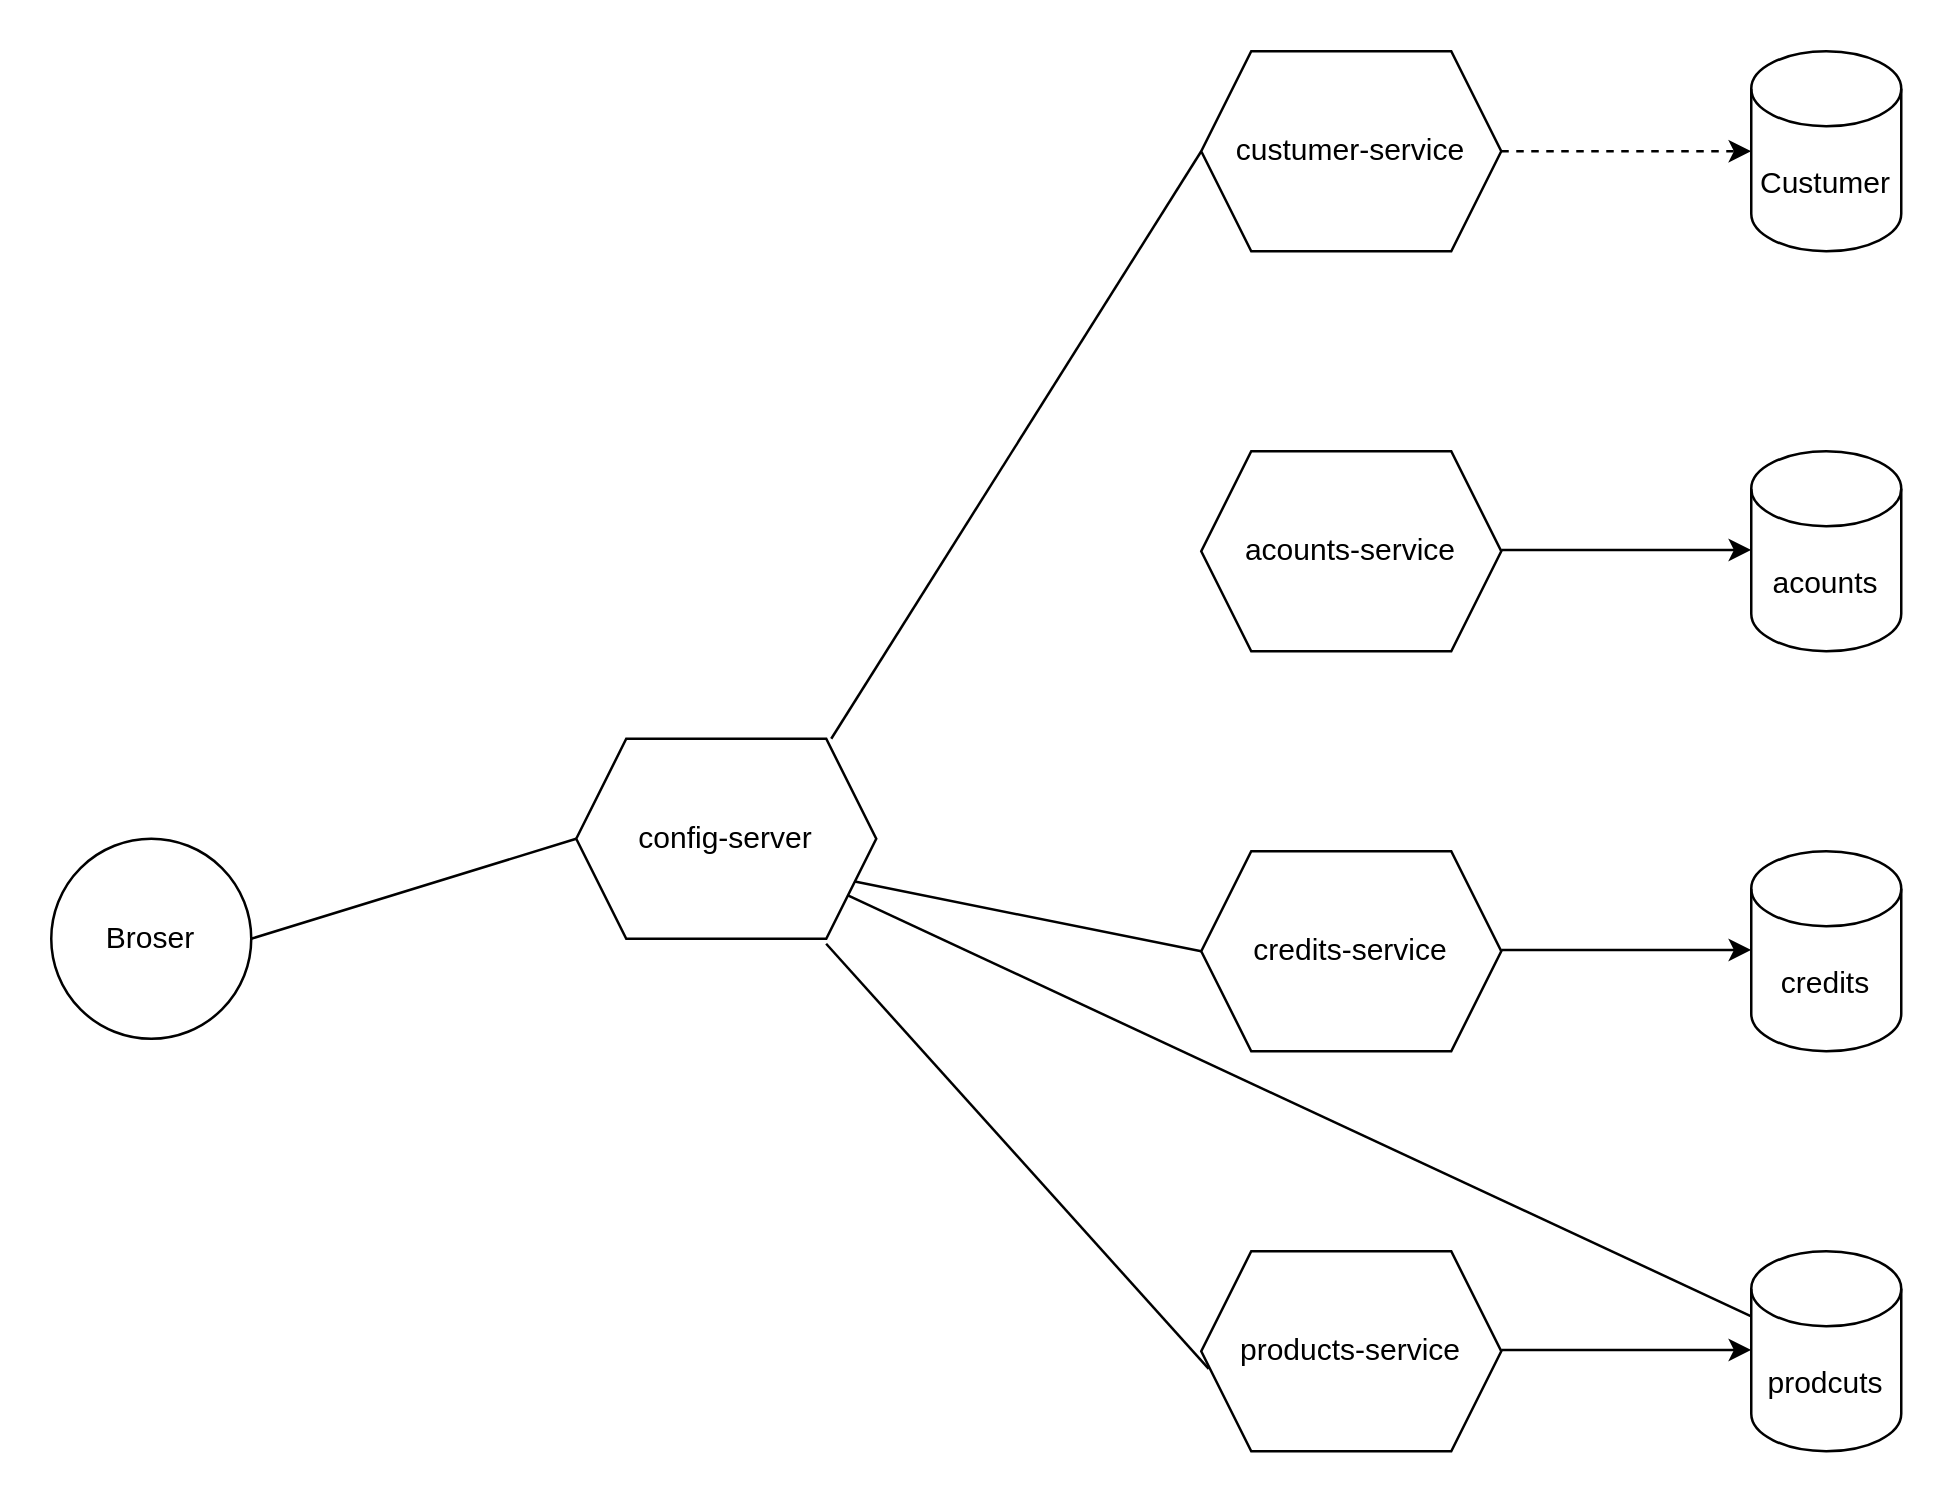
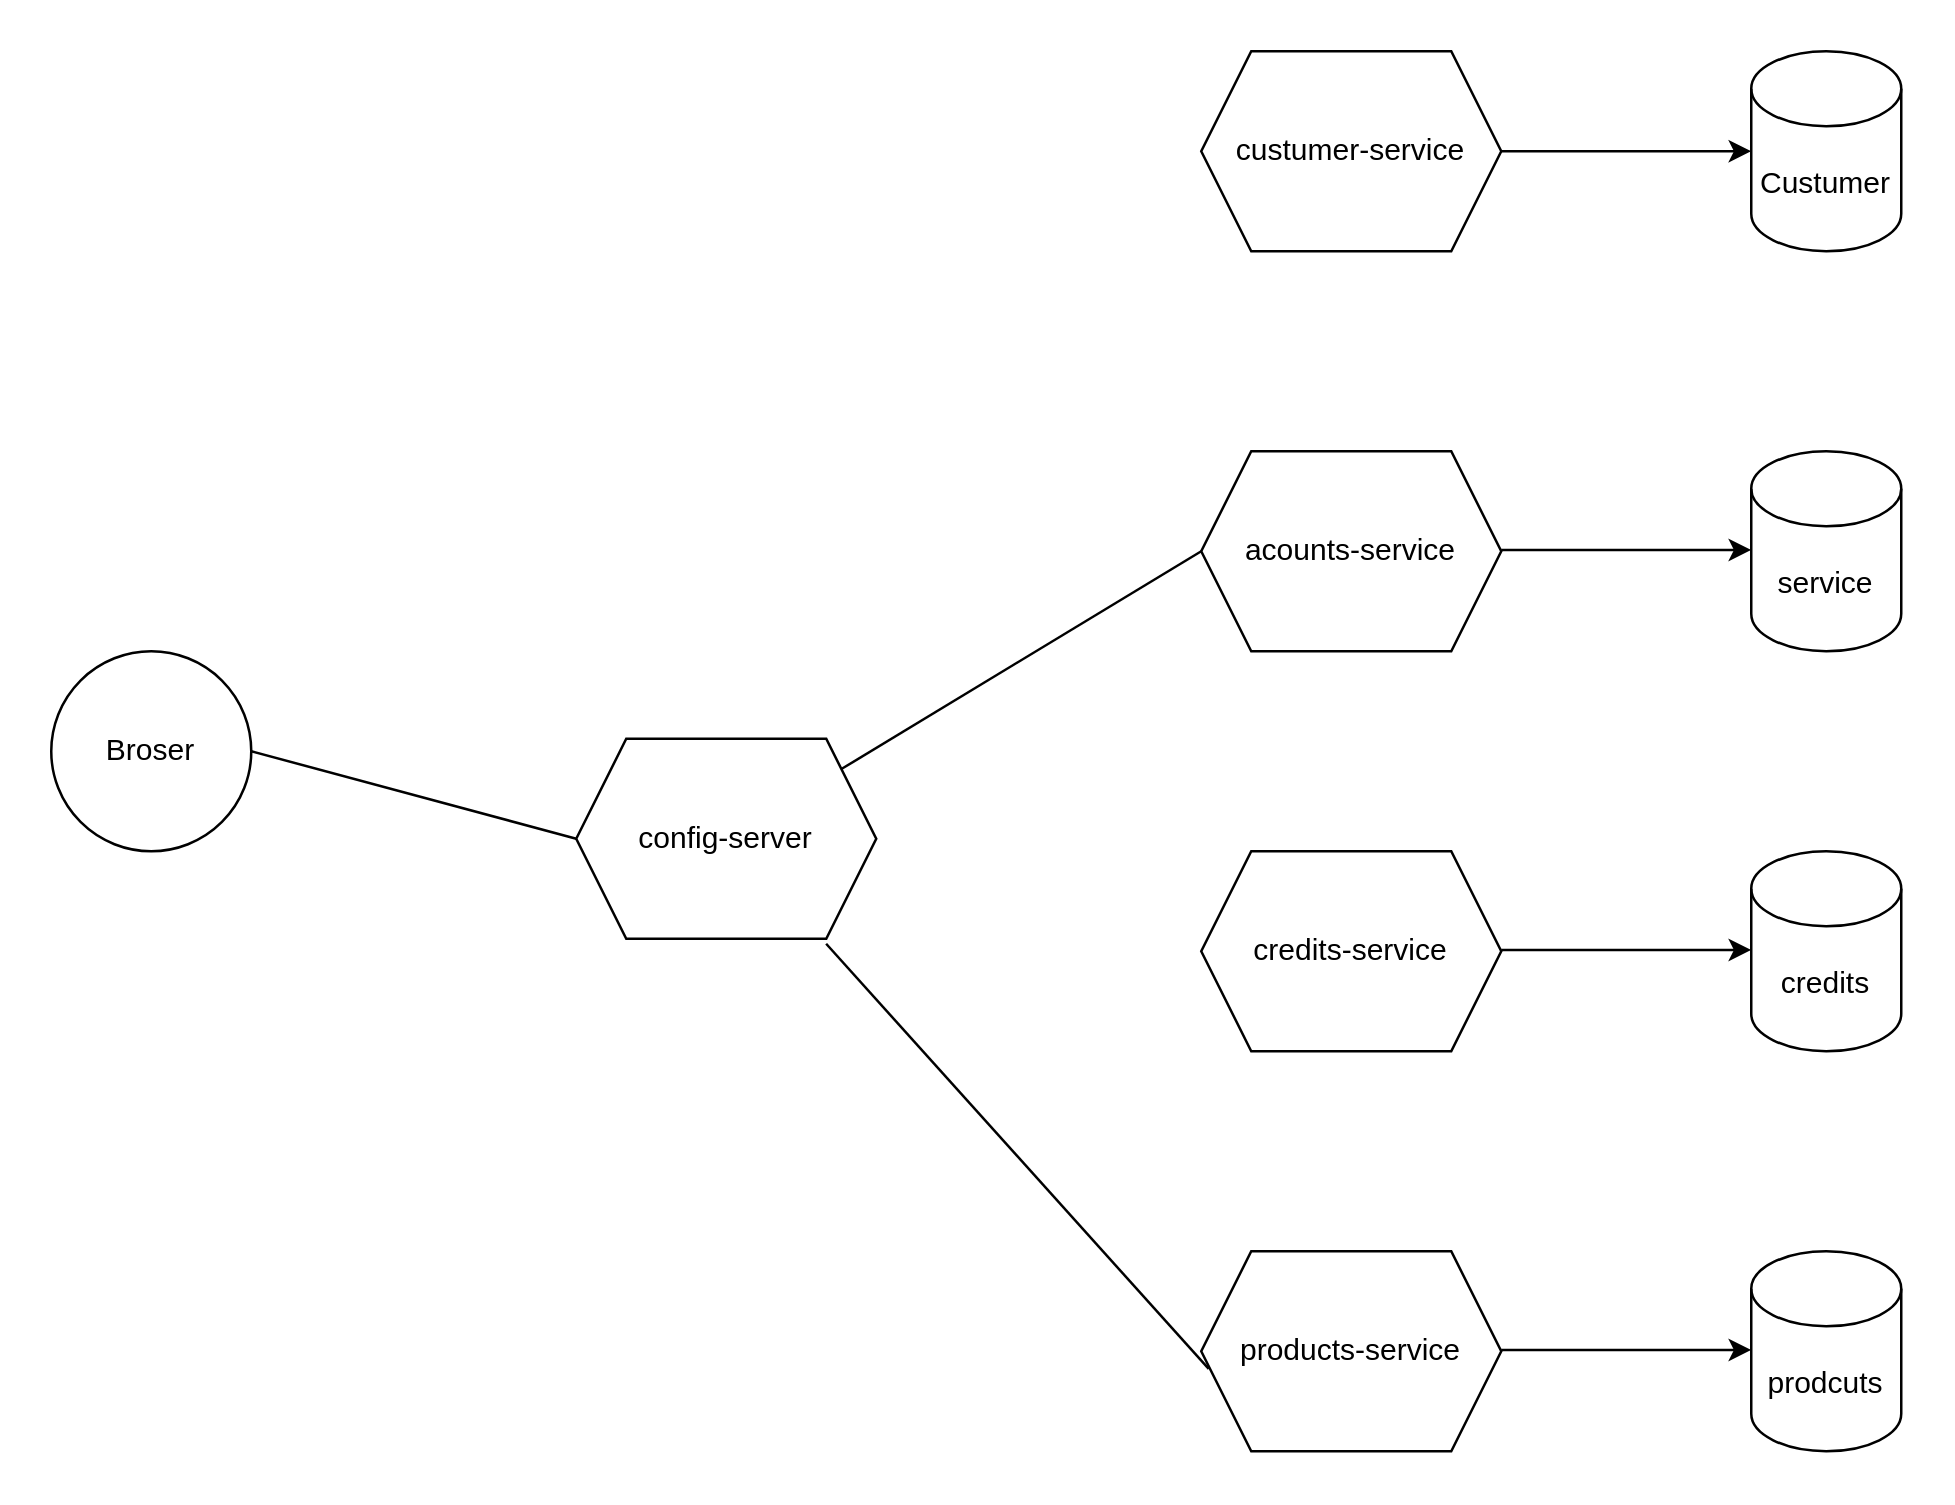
edge "custumer-service" -> "Custumer": style dashed -> solid
edge "custumer-service" -- "config-server": removed
node "acounts": label "acounts" -> "service"
edge "config-server" -- "credits-service": removed
node "Broser": moved (151, 939) -> (151, 751)
edge "config-server" -- "prodcuts": now "config-server" -- "acounts-service"
